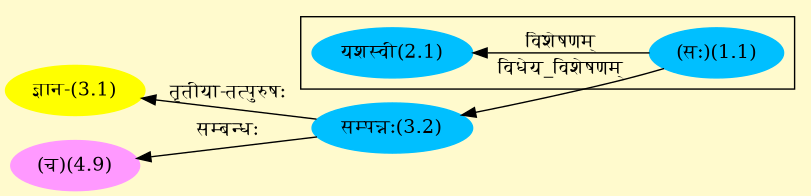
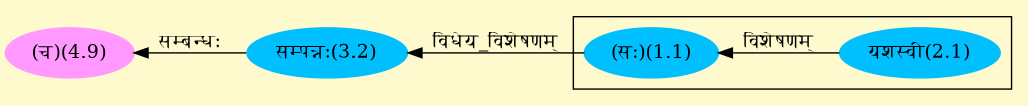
edge "(सः)(1.1)" -> "यशस्वी(2.1)": reversed
node "ज्ञान-(3.1)": removed
